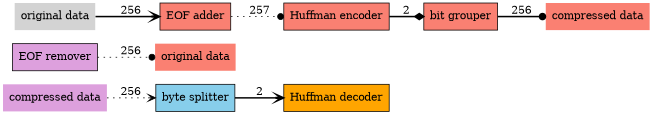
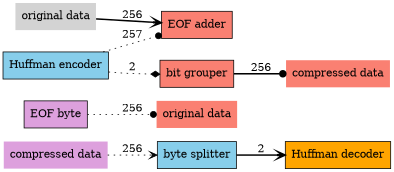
edge "EOF adder" -> "Huffman encoder": reversed
node "Huffman encoder": fillcolor salmon -> skyblue
edge "Huffman encoder" -> "bit grouper": style bold -> dotted
node "EOF remover": label "EOF remover" -> "EOF byte"
